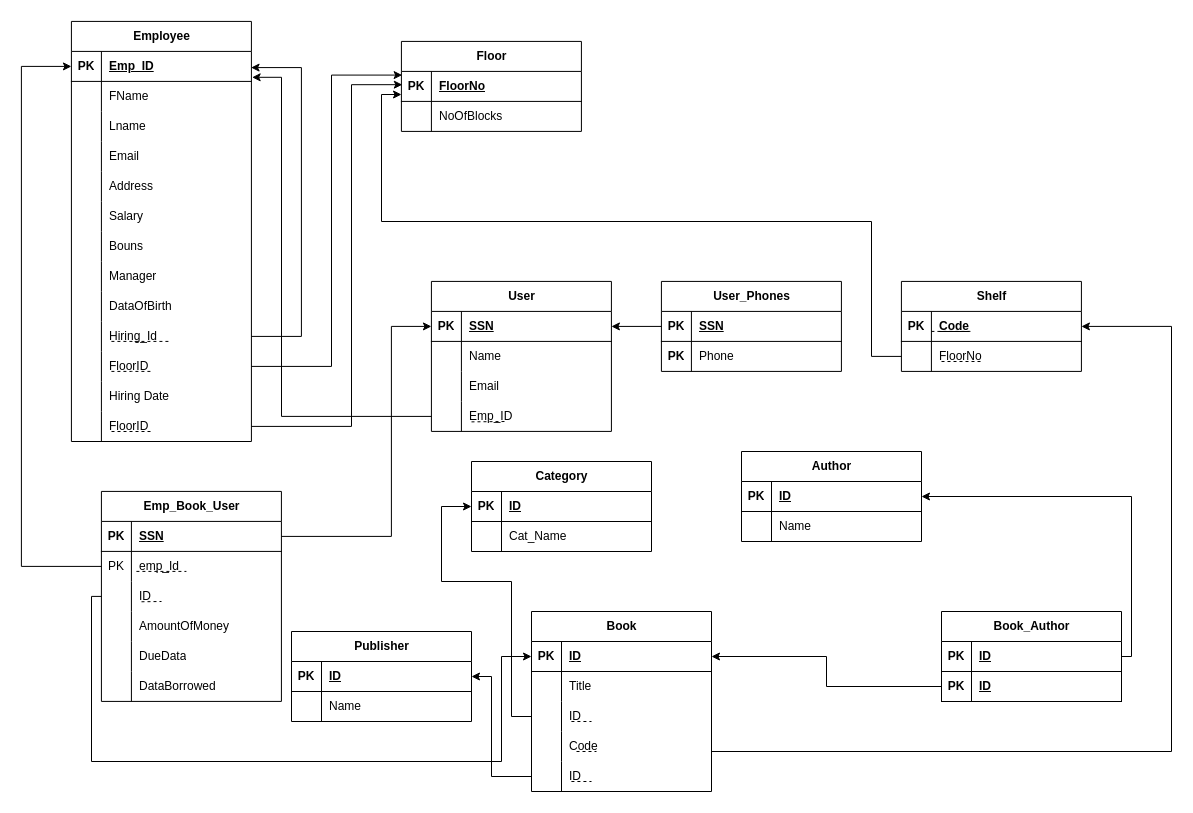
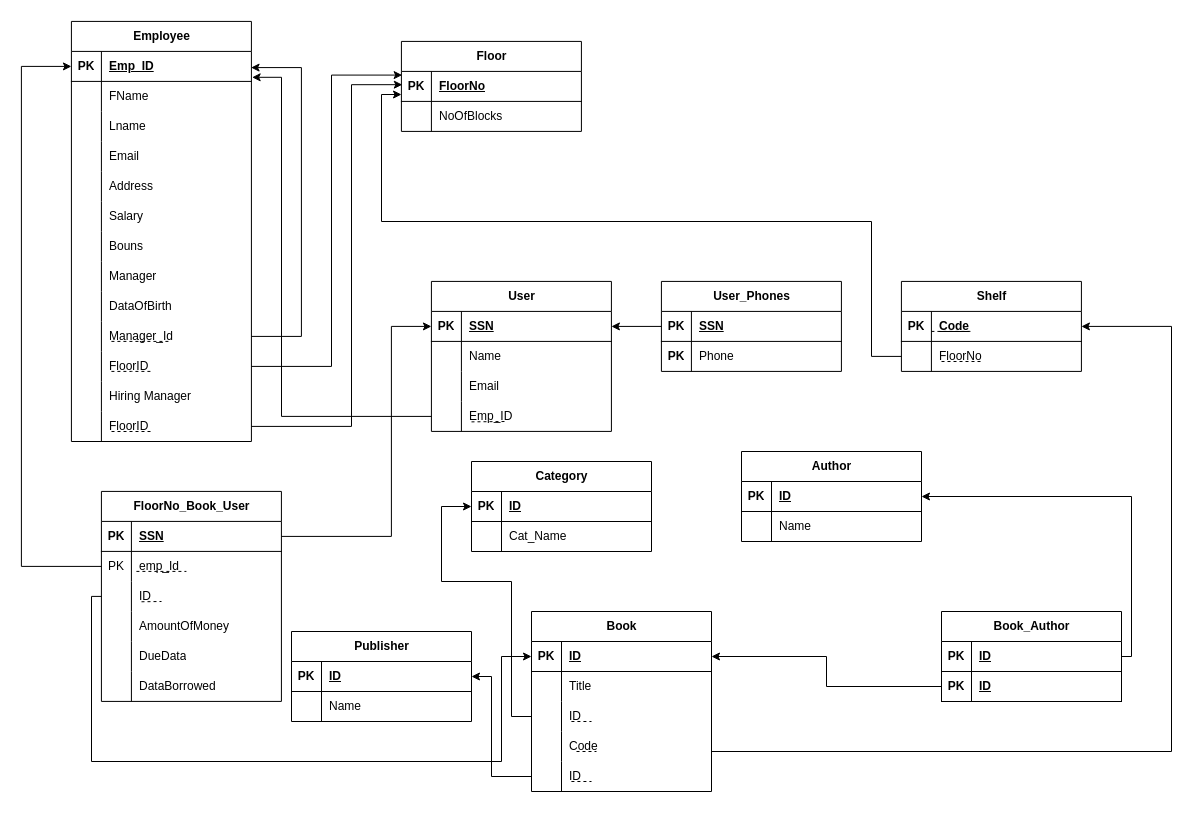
node "Hiring_Id": label "Hiring_Id" -> "Manager_Id"
node "Hiring Date": label "Hiring Date" -> "Hiring Manager"
node "Emp_Book_User": label "Emp_Book_User" -> "FloorNo_Book_User"
